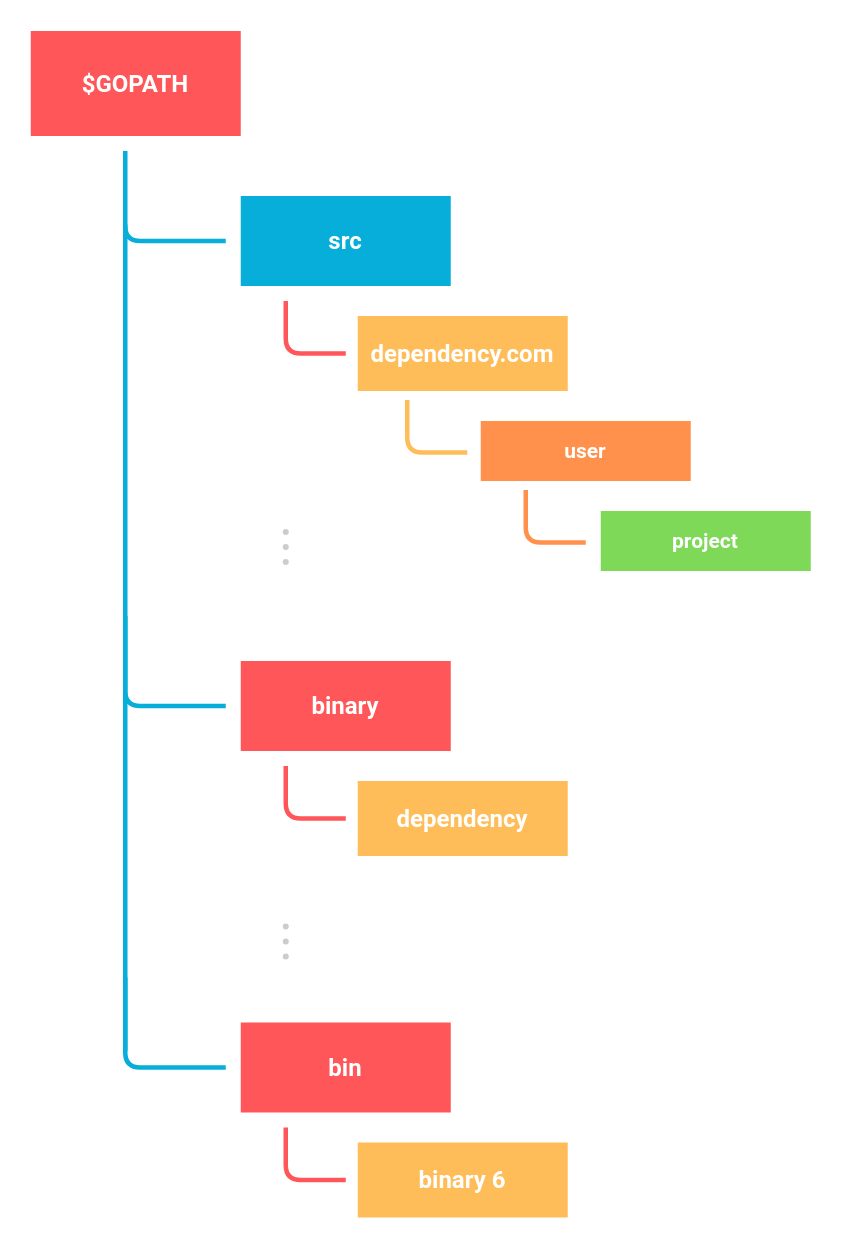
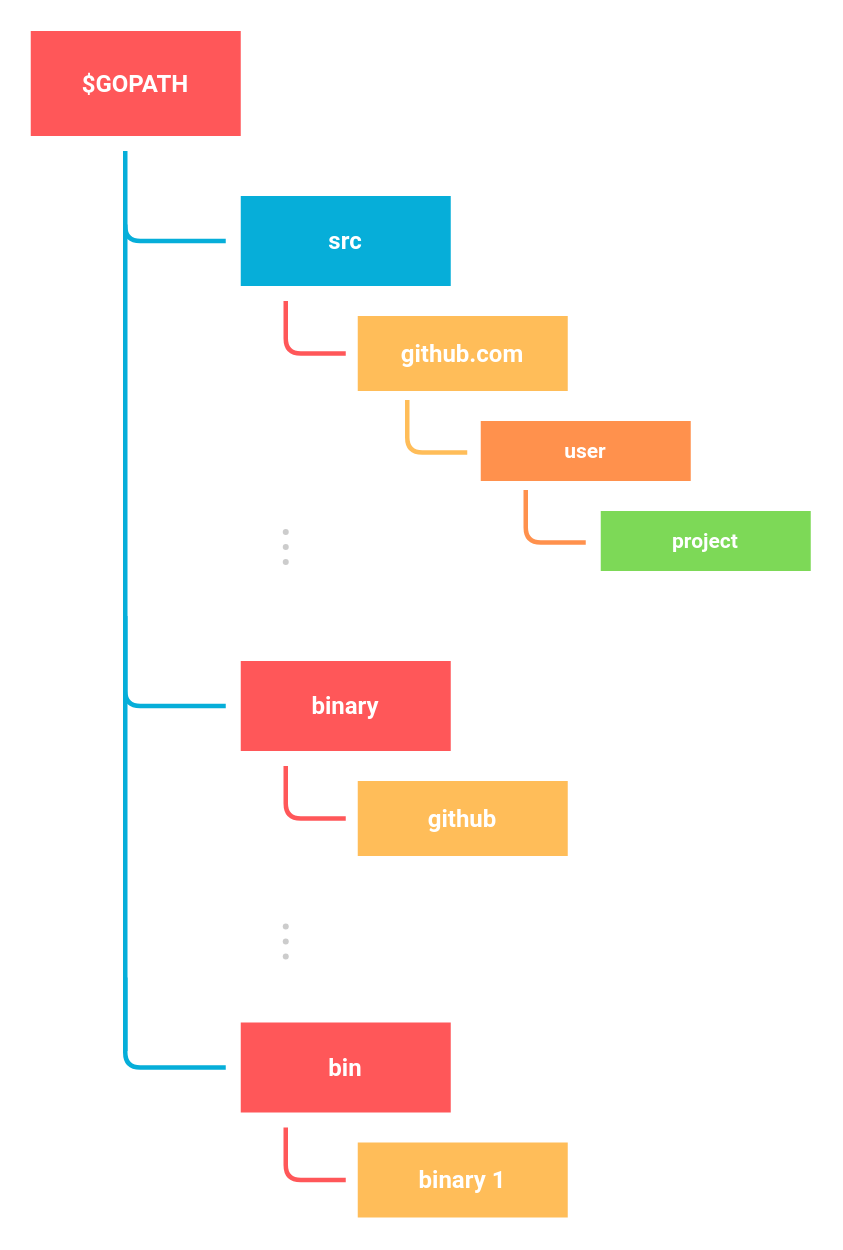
node "dependency.com": label "dependency.com" -> "github.com"
node "dependency": label "dependency" -> "github"
node "binary 6": label "binary 6" -> "binary 1"
